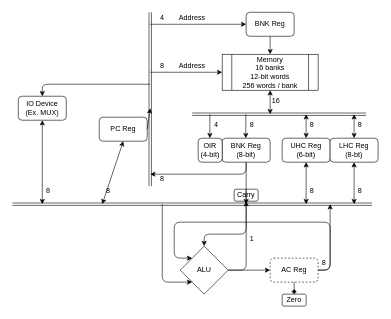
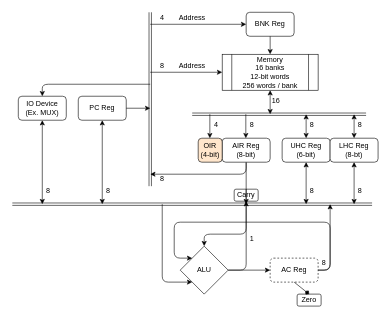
node "PC Reg": moved (123, 129) -> (102, 108)
node "OIR (4-bit)": fillcolor #ffffff -> #ffe6cc
node "BNK Reg (8-bit)": label "BNK Reg (8-bit)" -> "AIR Reg (8-bit)"
node "Zero": moved (294, 300) -> (309, 300)
